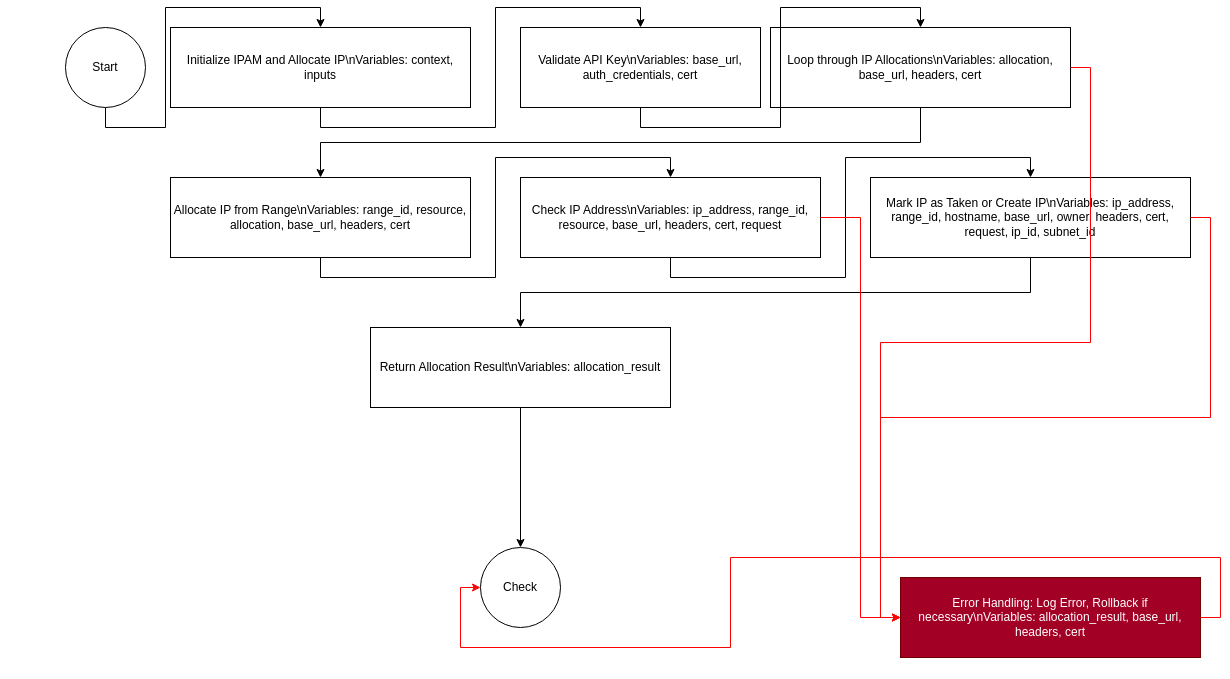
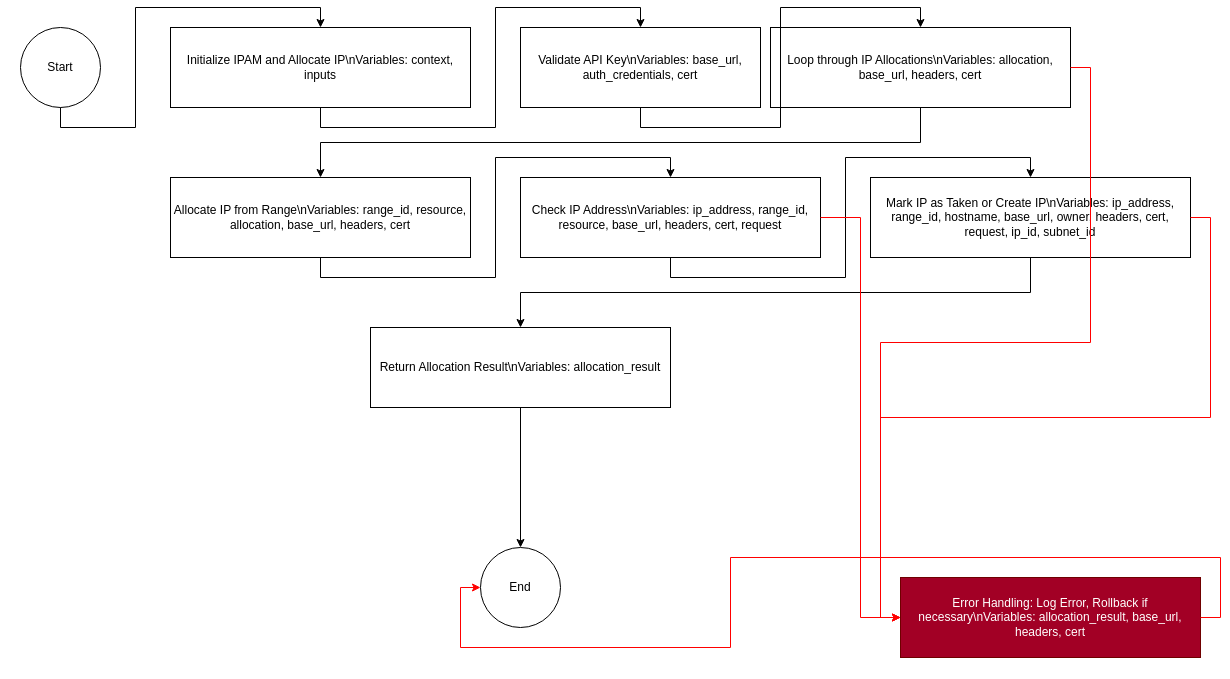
node "Start": moved (106, 68) -> (61, 68)
node "Check": label "Check" -> "End"
